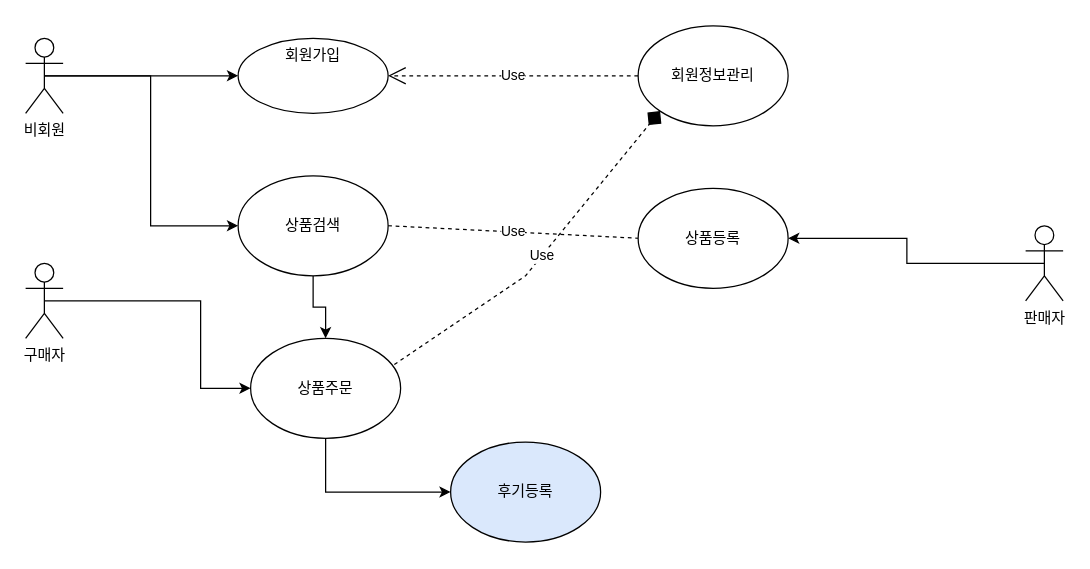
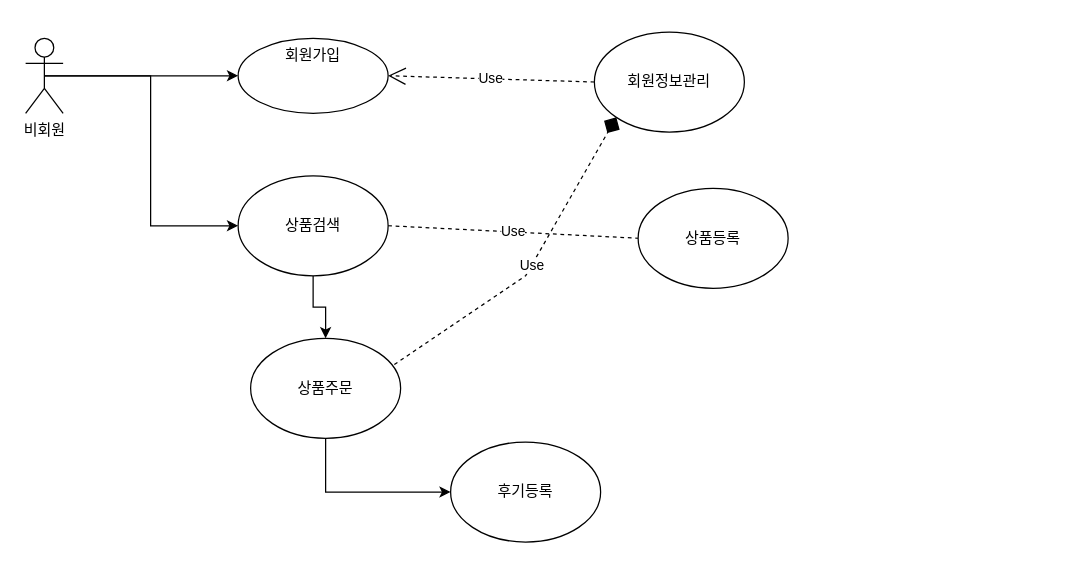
node "회원정보관리": moved (713, 76) -> (669, 82)
edge "판매자" -> "상품등록": removed
node "판매자": removed
node "구매자": removed
edge "구매자" -> "상품주문": removed
node "후기등록": fillcolor #dae8fc -> #ffffff
